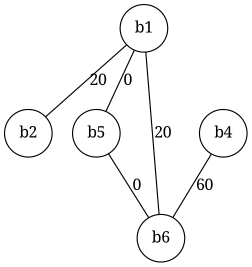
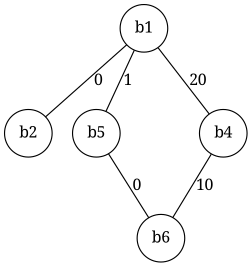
edge "b1" -- "b2": label "20" -> "0"
edge "b1" -- "b5": label "0" -> "1"
edge "b1" -- "b6": now "b1" -- "b4"
edge "b4" -- "b6": label "60" -> "10"
